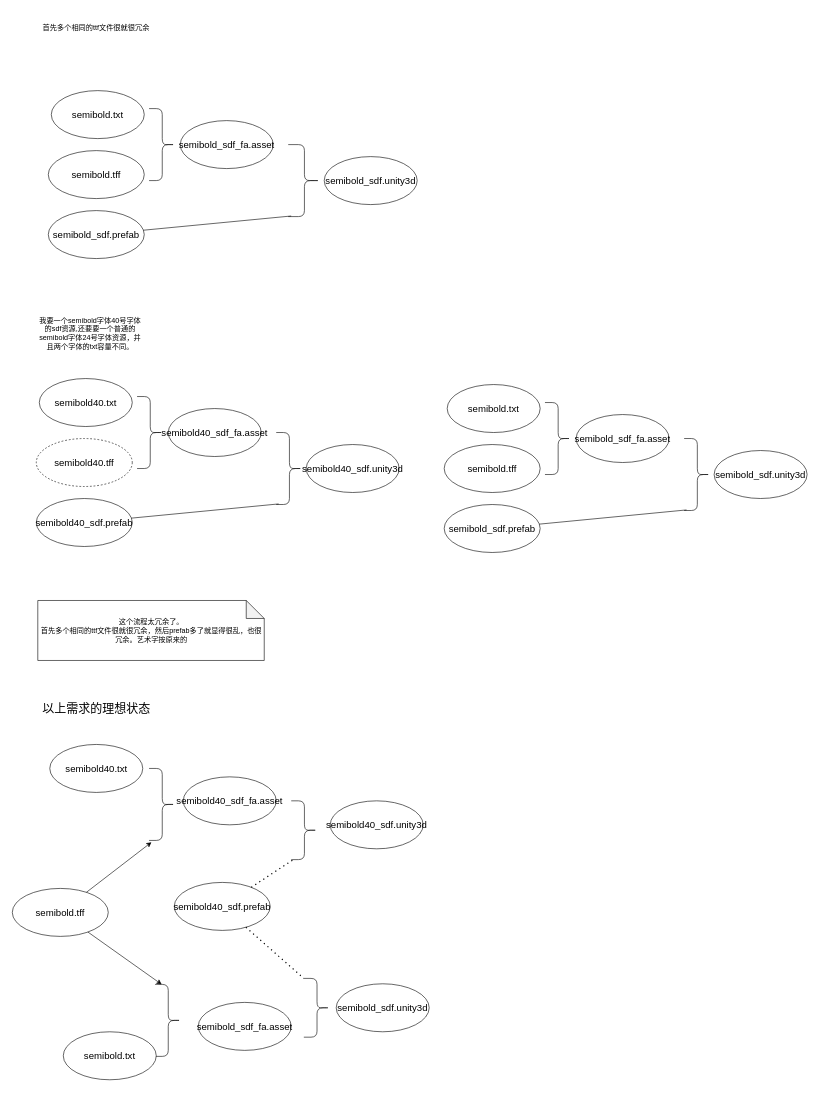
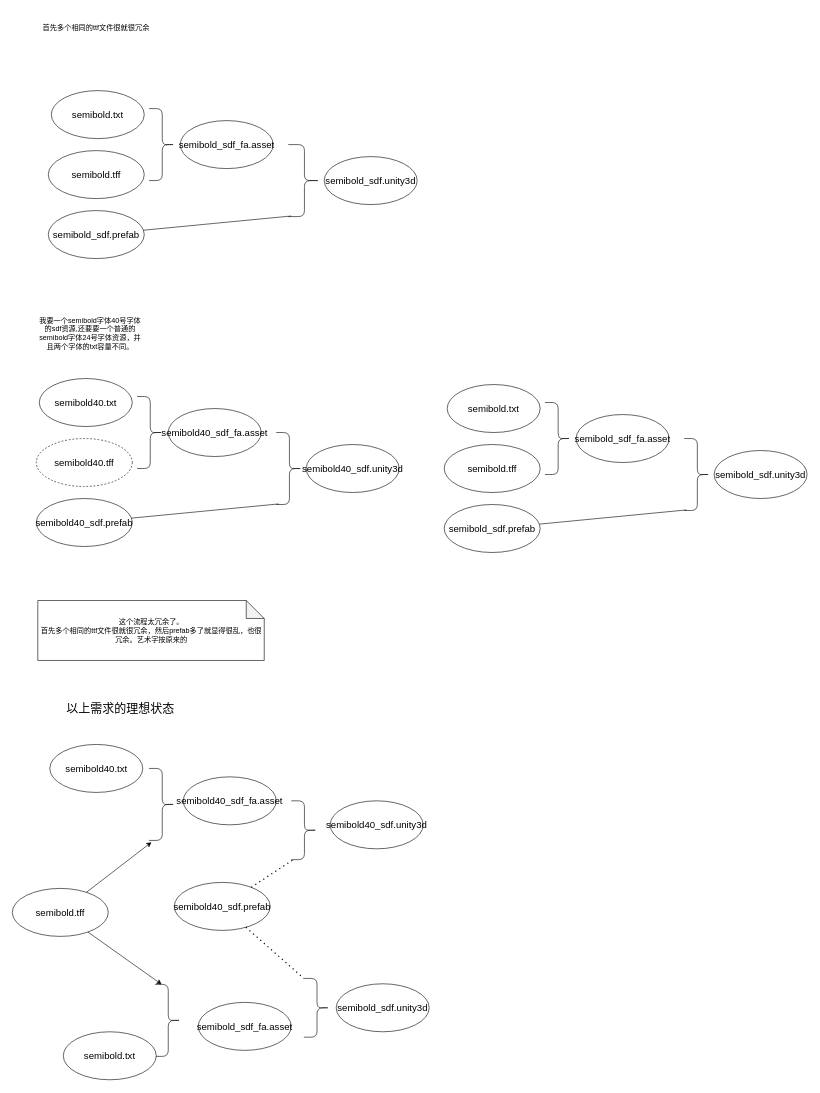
node "以上需求的理想状态": moved (96, 708) -> (120, 708)
